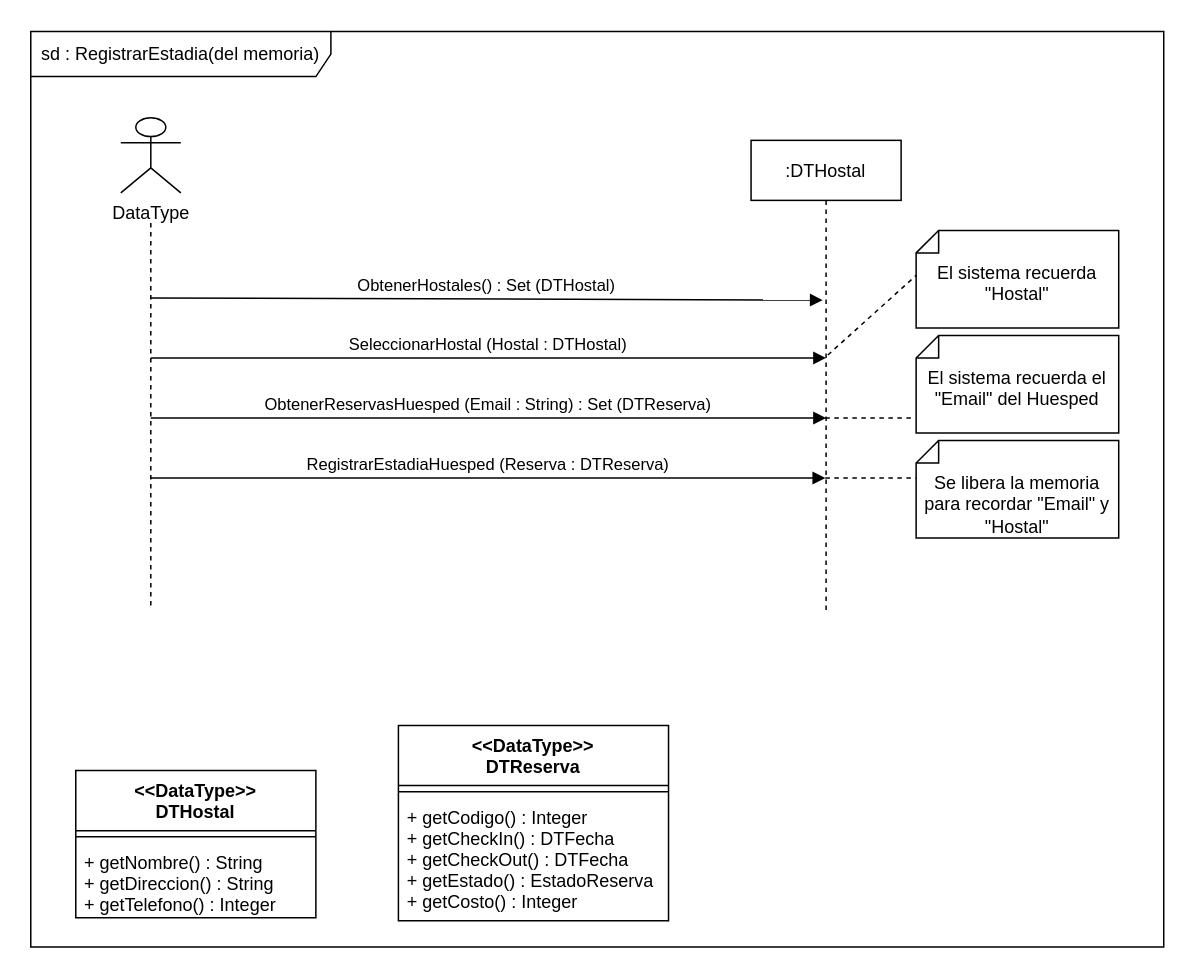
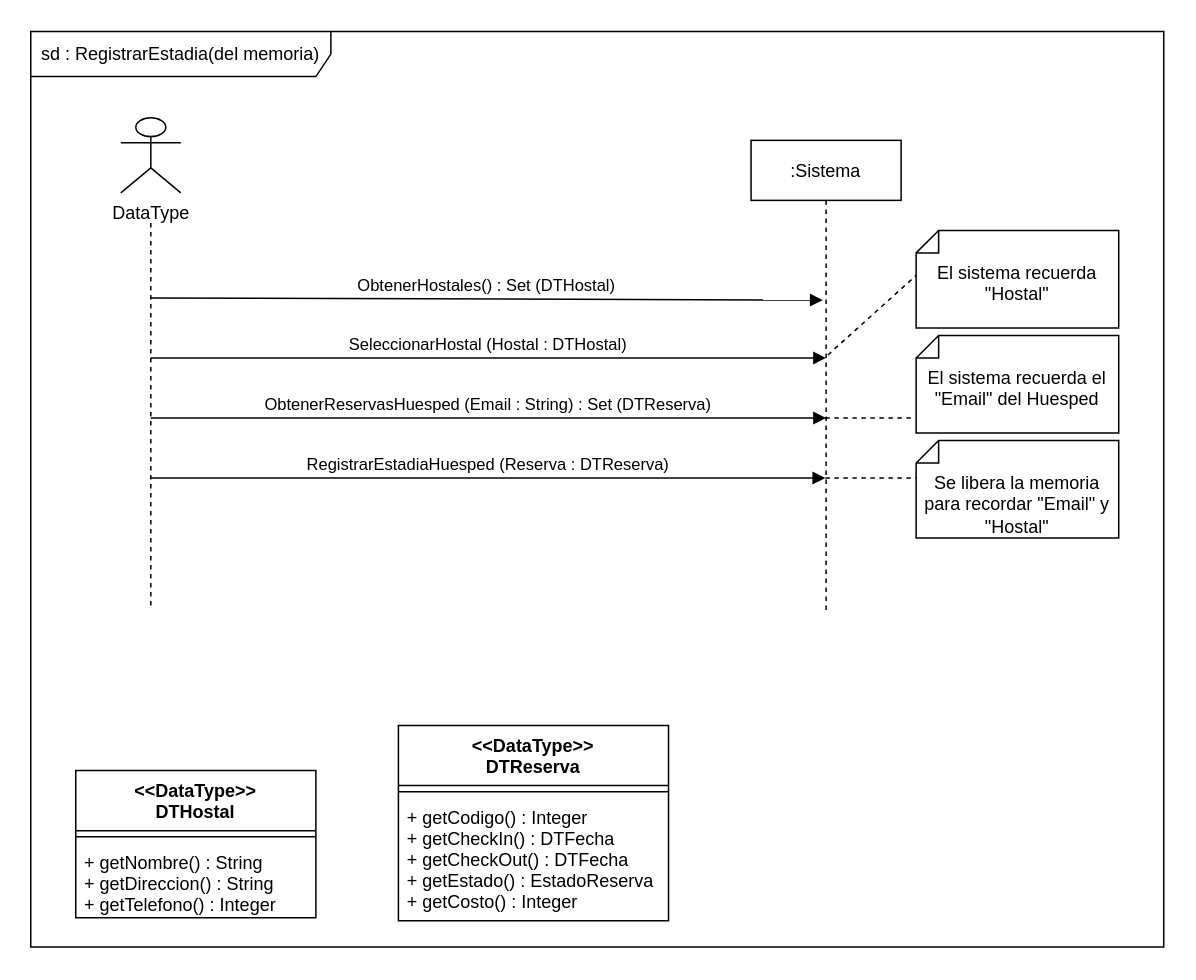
node ":DTHostal": label ":DTHostal" -> ":Sistema"
